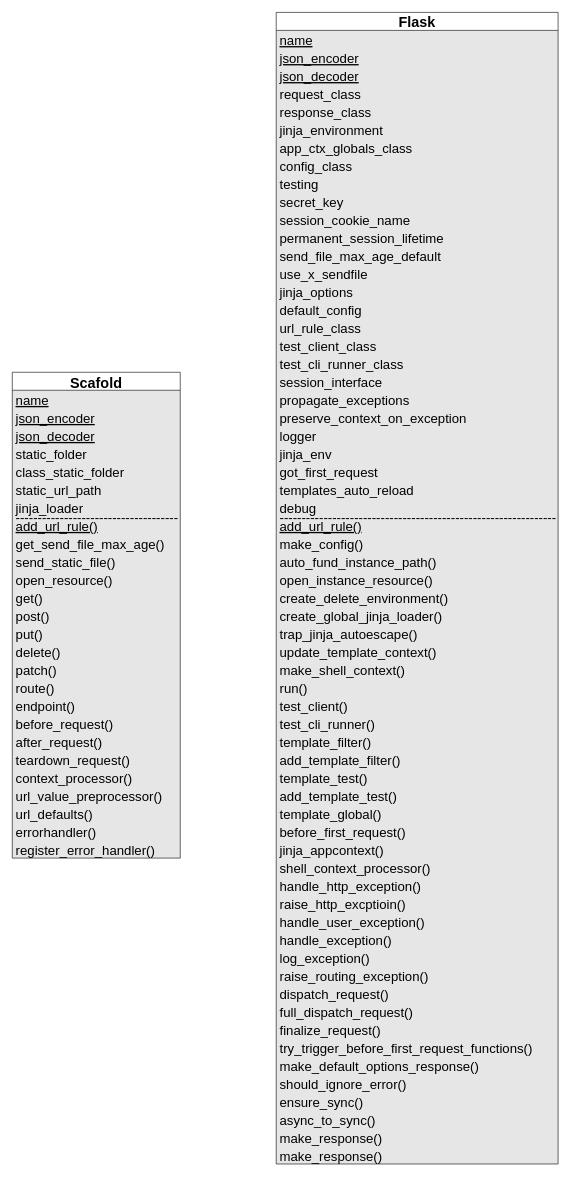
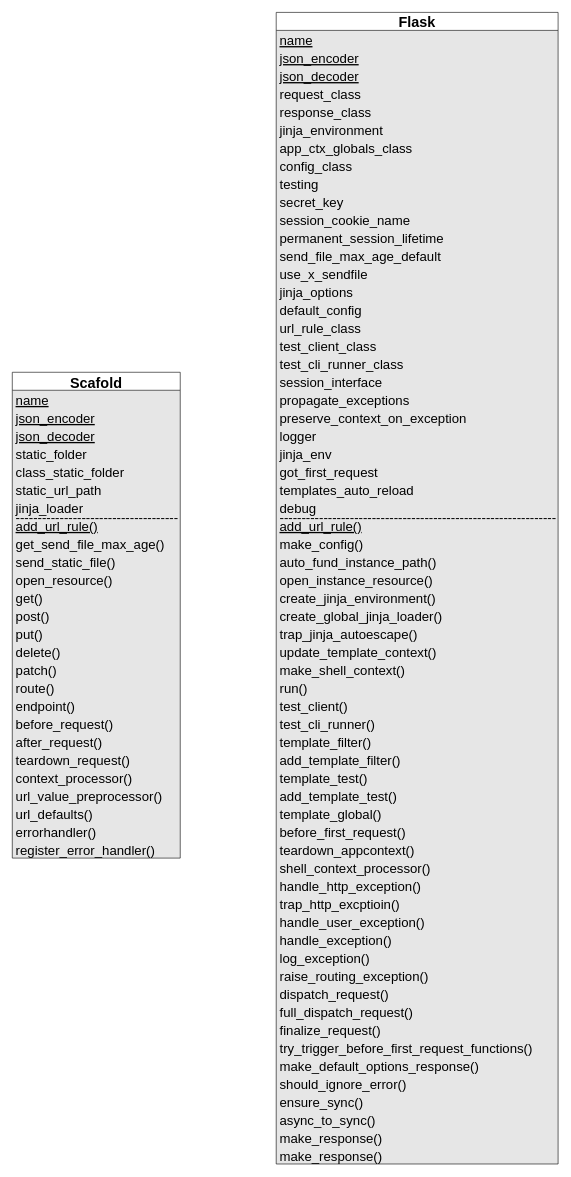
node "create_delete_environment()": label "create_delete_environment()" -> "create_jinja_environment()"
node "jinja_appcontext()": label "jinja_appcontext()" -> "teardown_appcontext()"
node "raise_http_excptioin()": label "raise_http_excptioin()" -> "trap_http_excptioin()"
